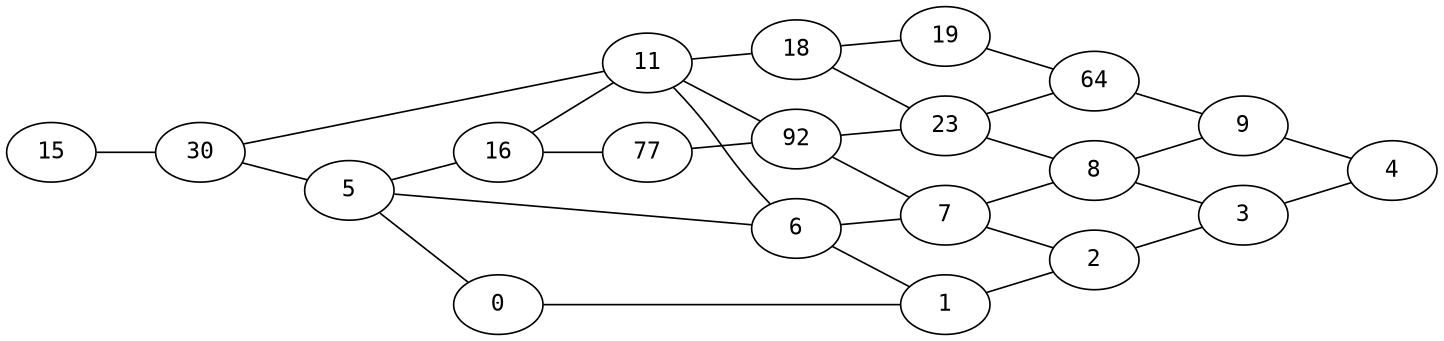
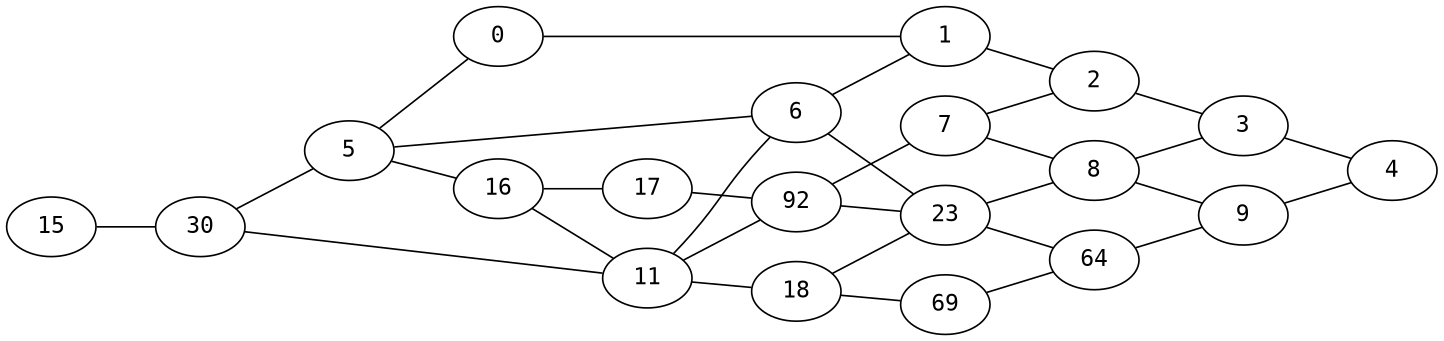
node "19": label "19" -> "69"
node "77": label "77" -> "17"
edge "7" -- "6": now "23" -- "6"
